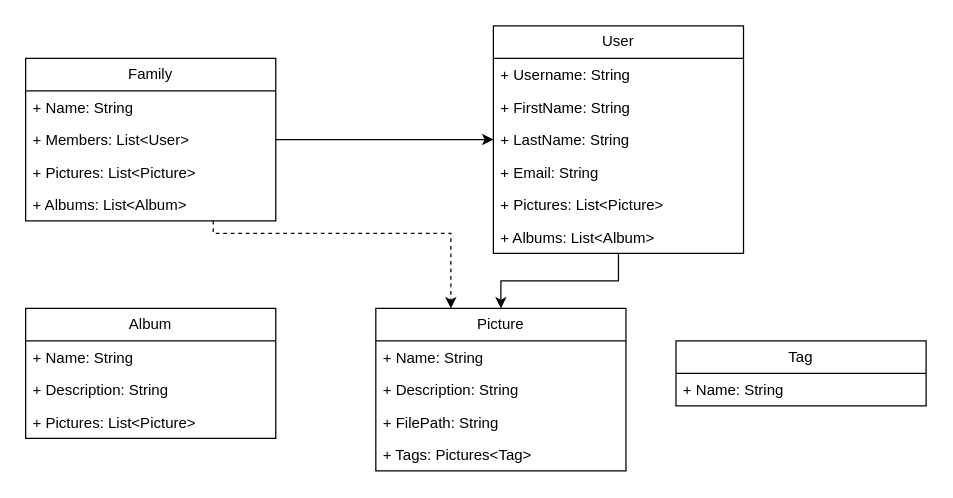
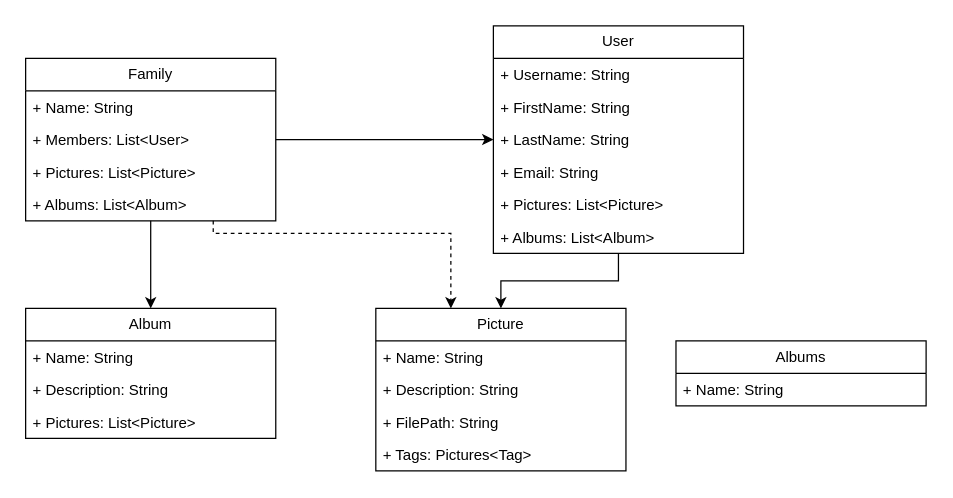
edge "Family" -> "Album": added
node "Tag": label "Tag" -> "Albums"
